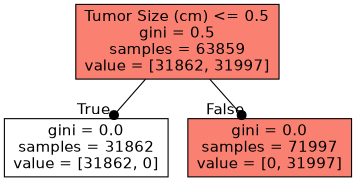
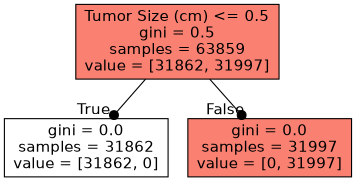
node "gini = 0.0 samples = 71997 value = [0, 31997]": label "gini = 0.0 samples = 71997 value = [0, 31997]" -> "gini = 0.0 samples = 31997 value = [0, 31997]"
